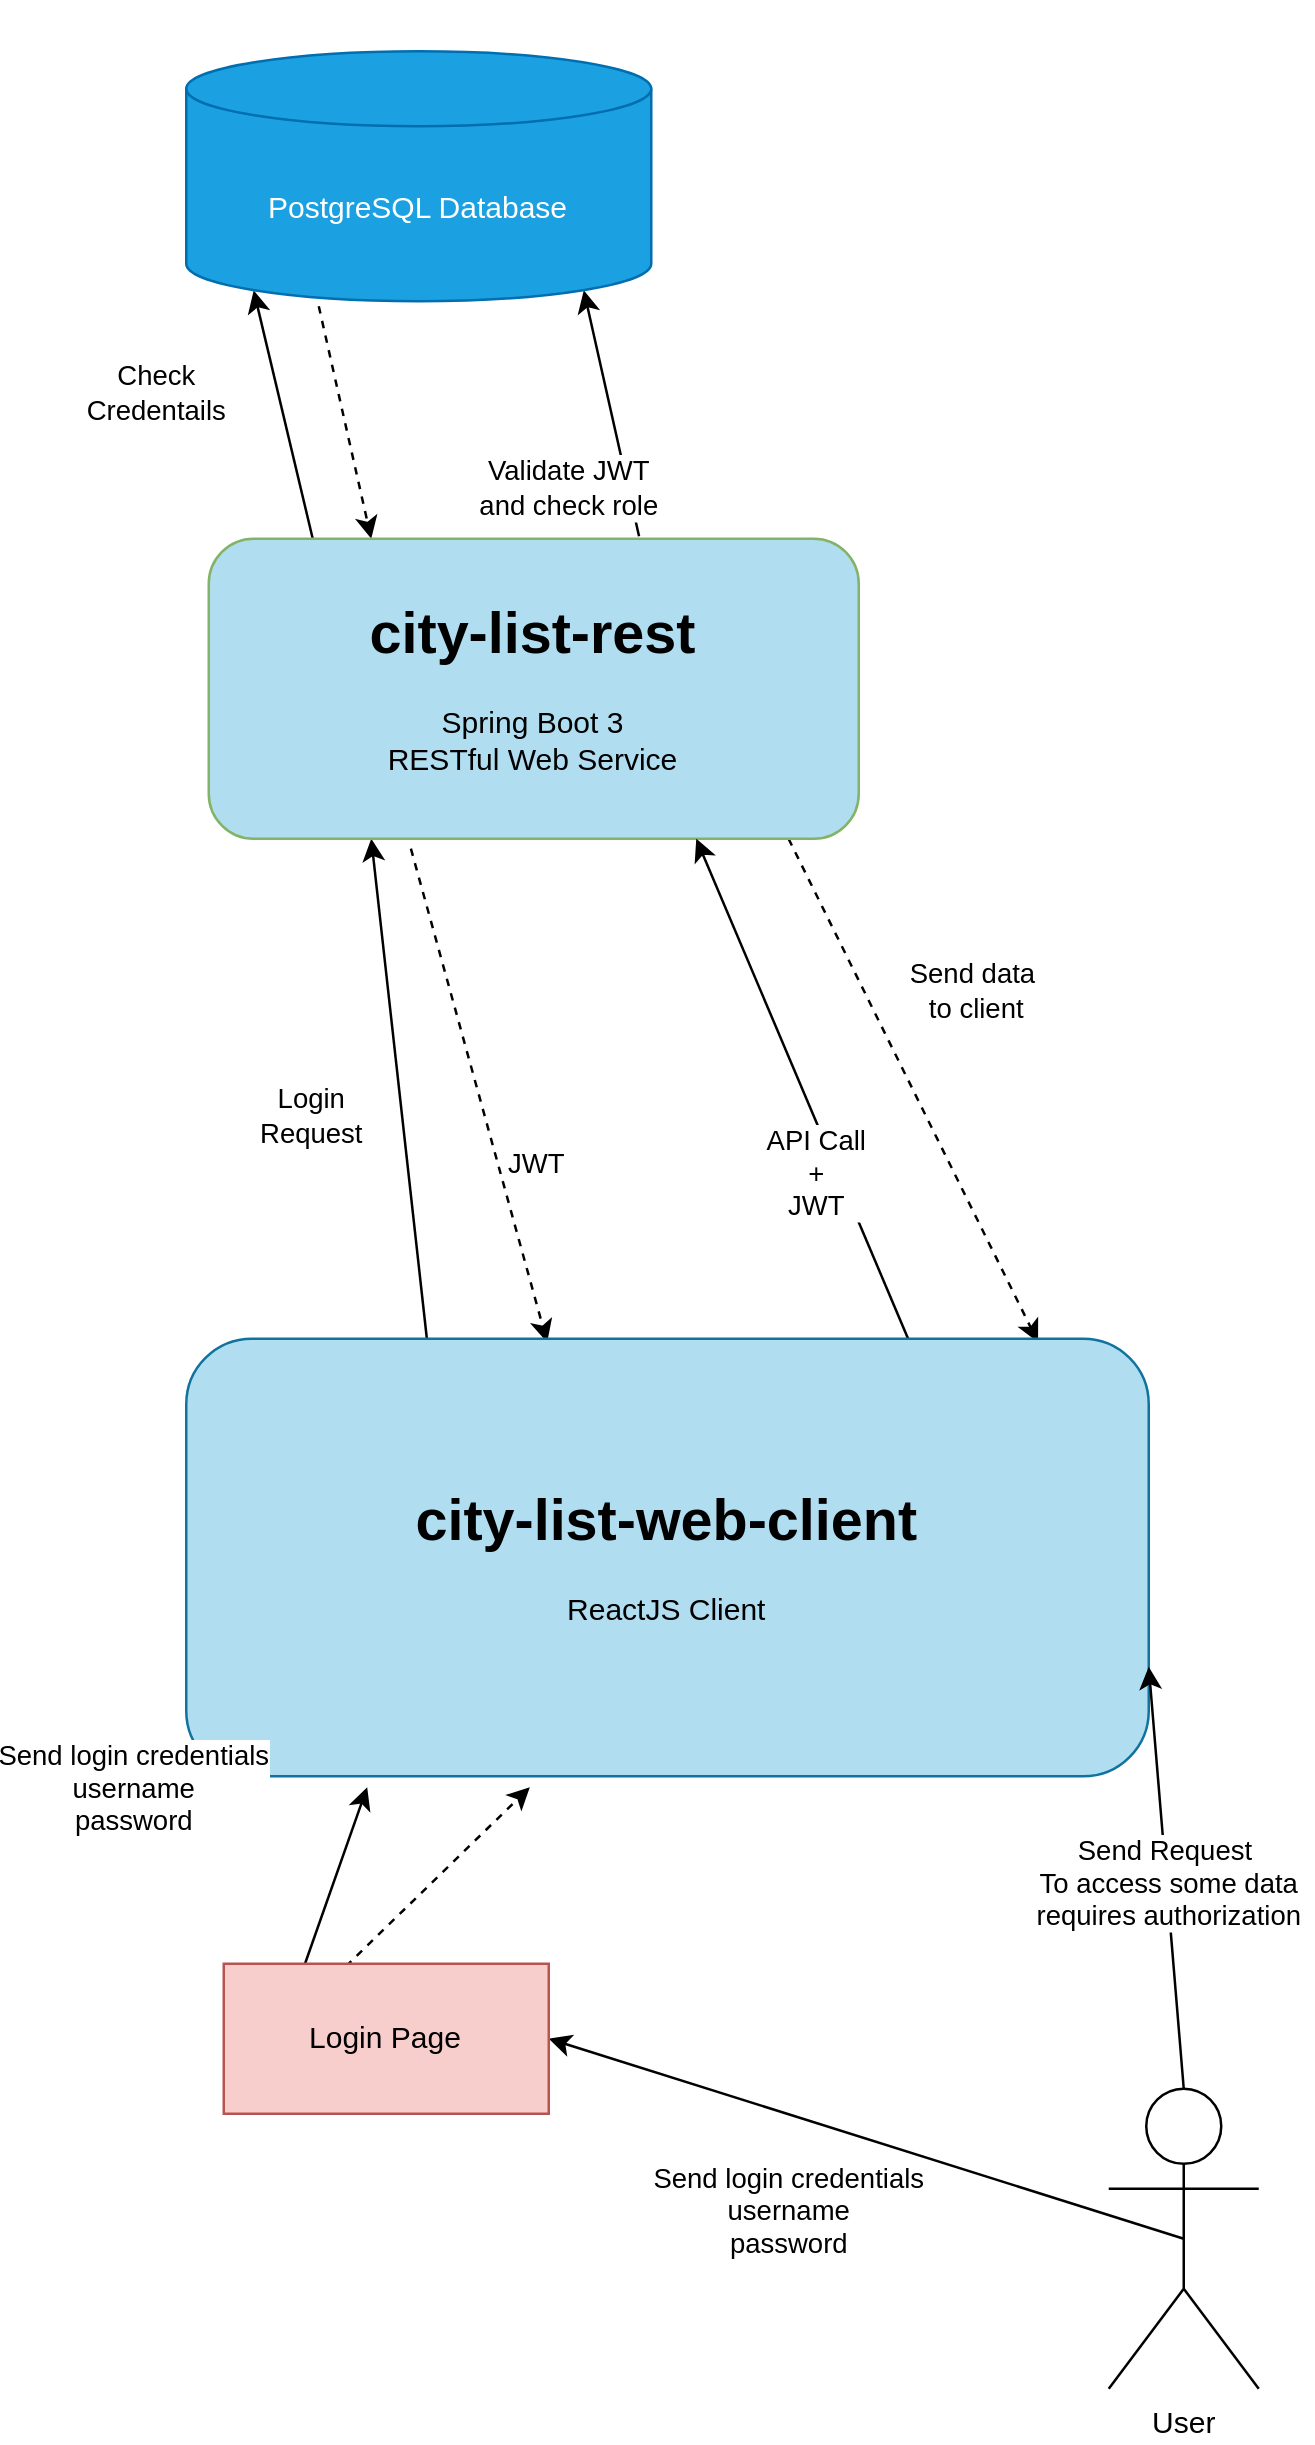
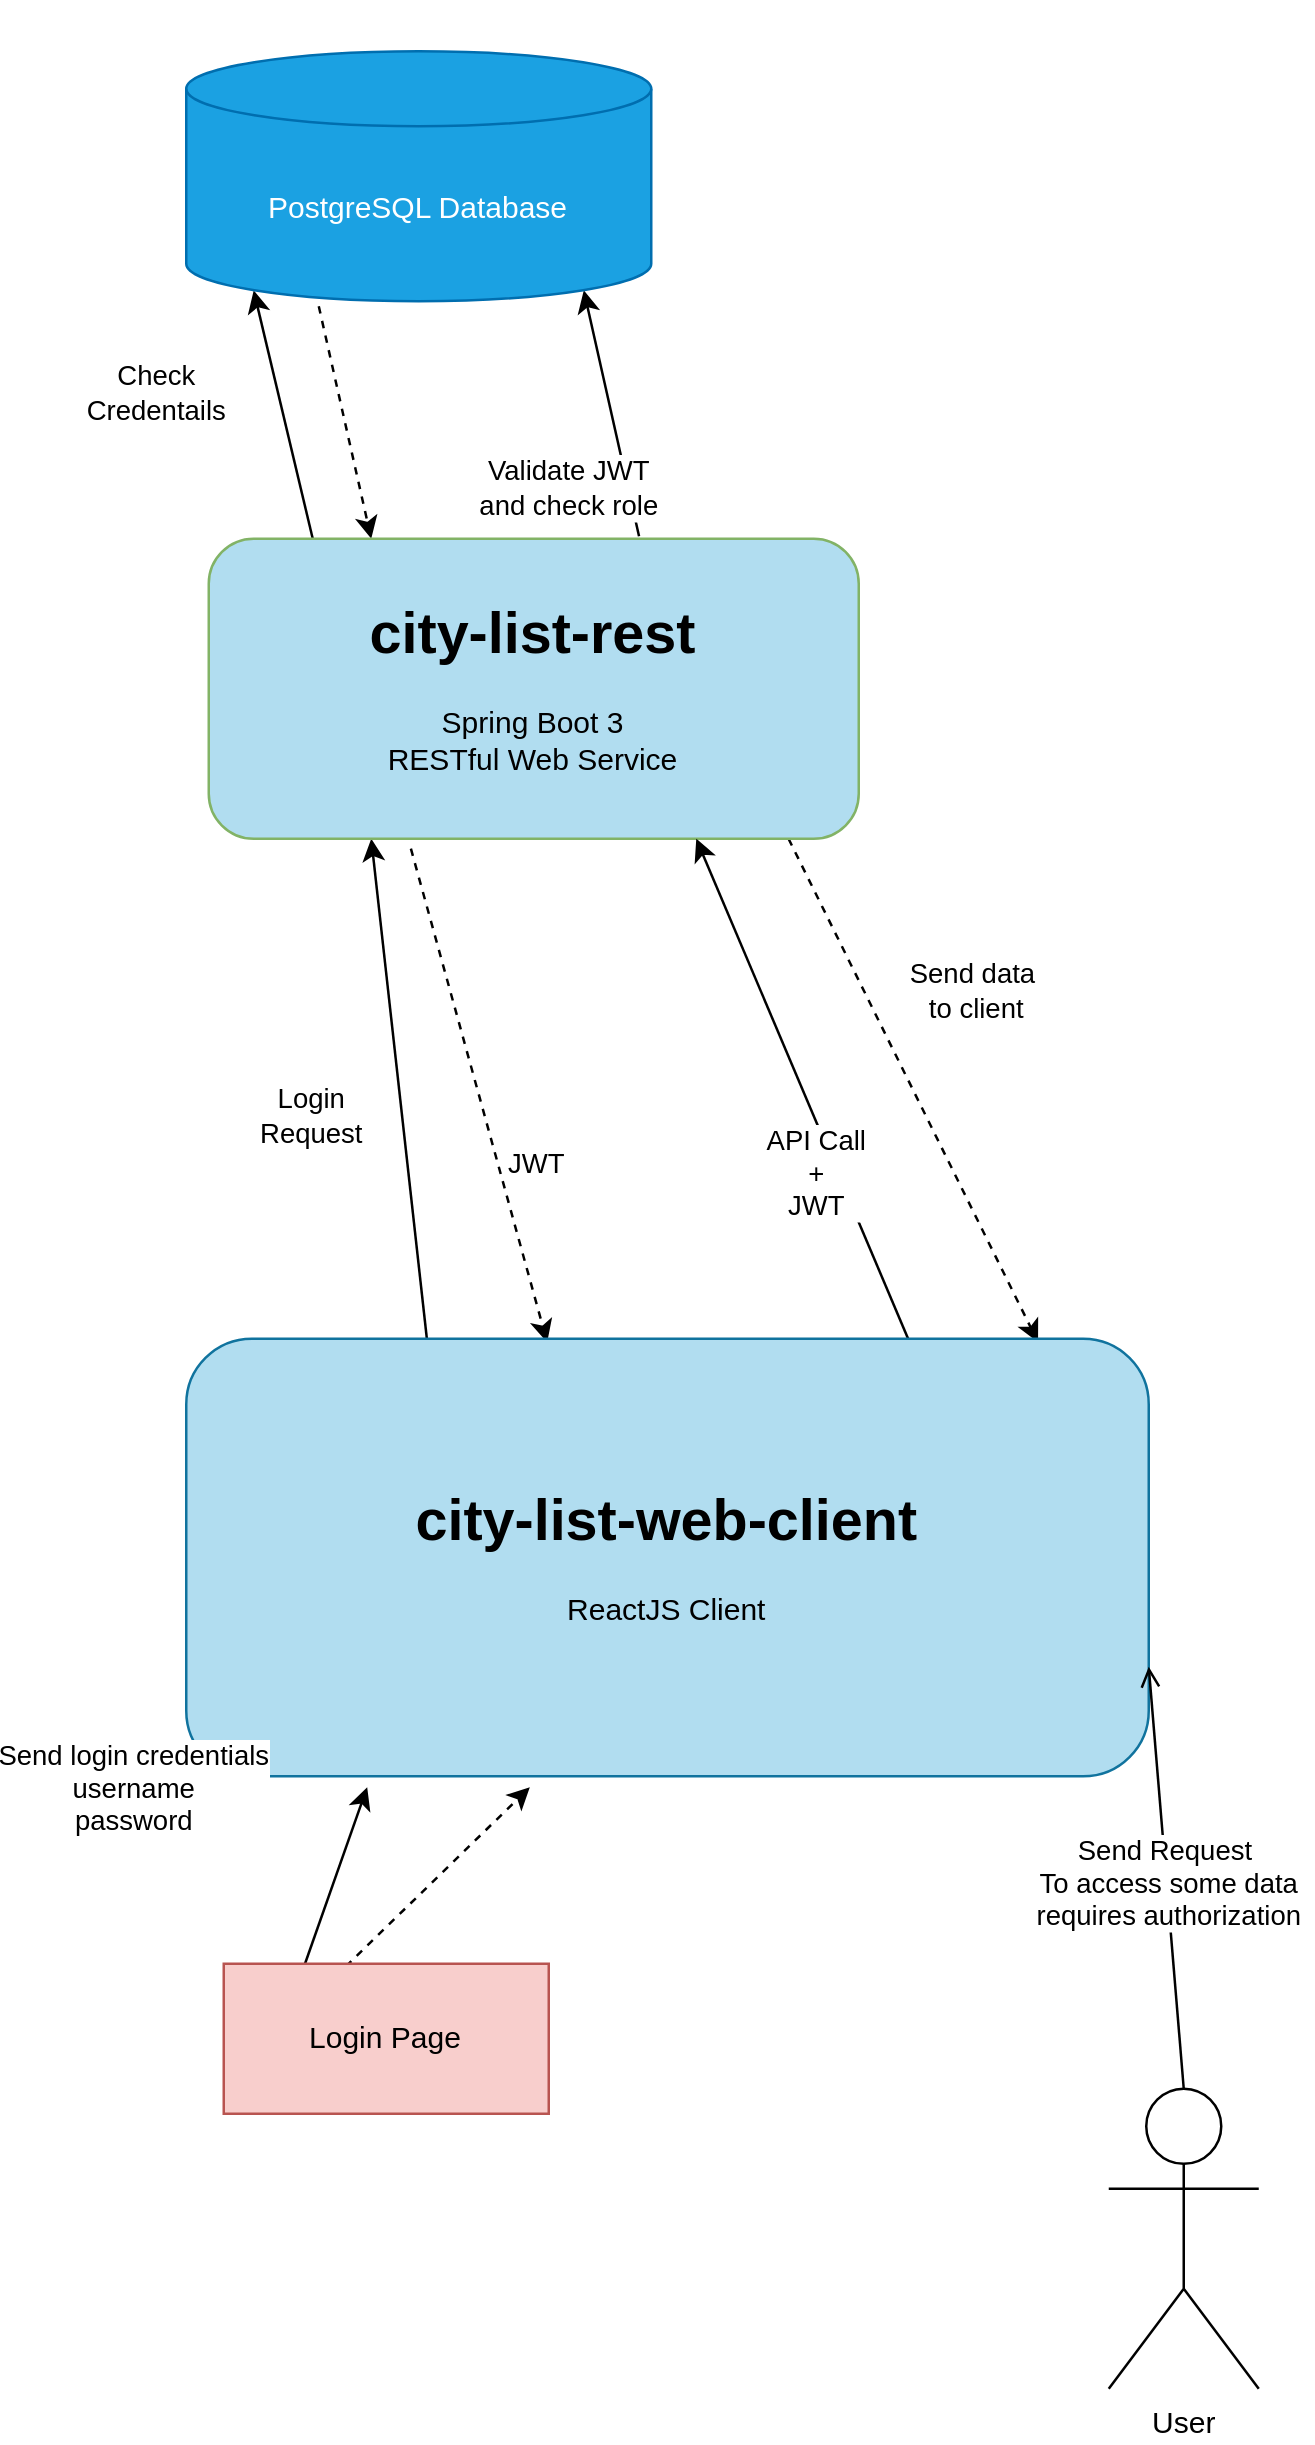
edge "User" -> "city-list-web-client ReactJS Client": arrowhead classic -> open
edge "User" -> "Login Page": removed, label "Send login credentials username password"
